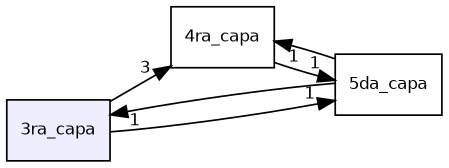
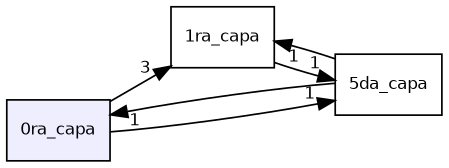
node "4ra_capa": label "4ra_capa" -> "1ra_capa"
node "3ra_capa": label "3ra_capa" -> "0ra_capa"
